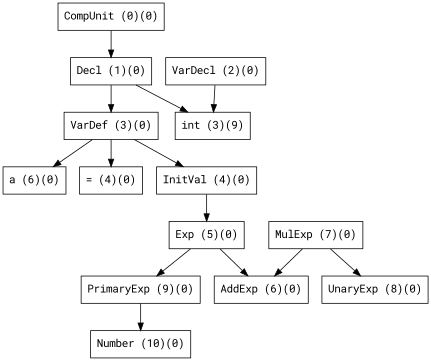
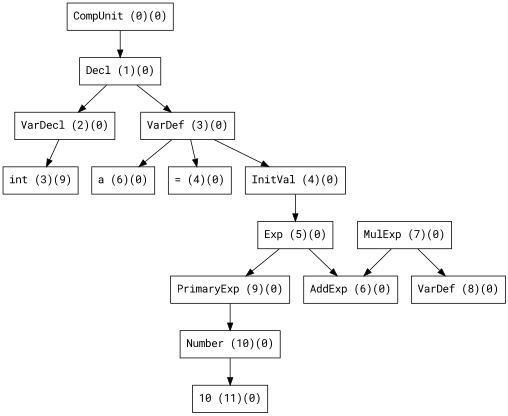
edge "Decl (1)(0)" -> "int (3)(9)": now "Decl (1)(0)" -> "VarDecl (2)(0)"
node "UnaryExp (8)(0)": label "UnaryExp (8)(0)" -> "VarDef (8)(0)"
node "10 (11)(0)": added
